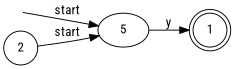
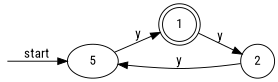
edge "2" -> "5": label "start" -> "y"
edge "1" -> "2": added, label "y"
